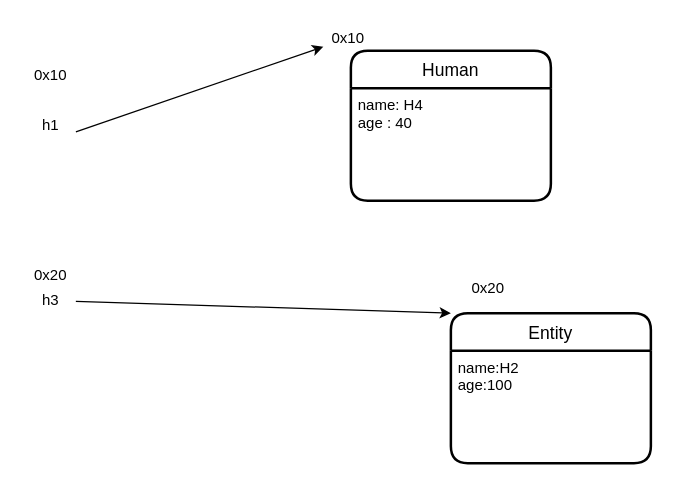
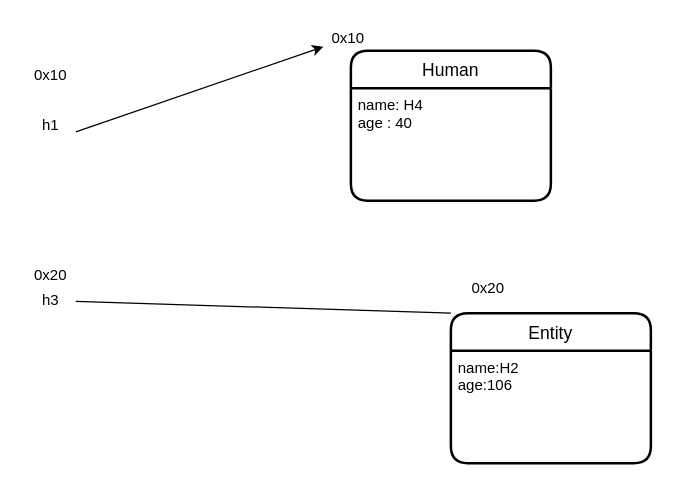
edge "h3" -> "Entity": arrowhead classic -> none
node "name:H2 age:100": label "name:H2 age:100" -> "name:H2 age:106"
